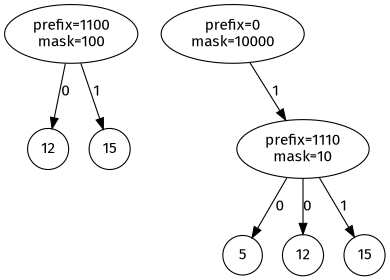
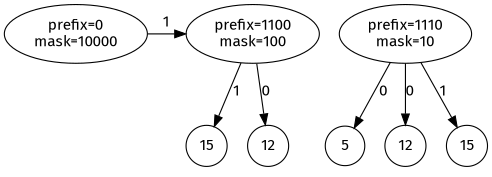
edge "prefix=0 mask=10000" -> "prefix=1110 mask=10": now "prefix=0 mask=10000" -> "prefix=1100 mask=100"
